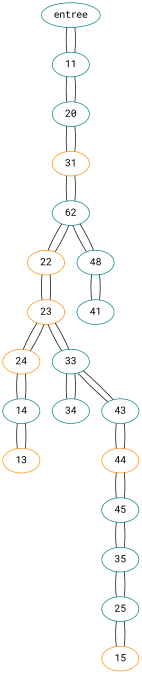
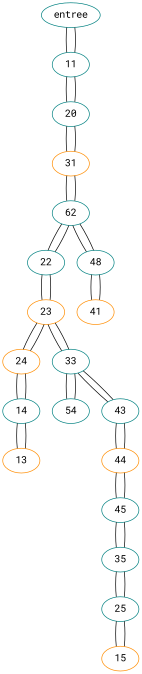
node "22": color darkorange -> teal
node "41": color teal -> darkorange
node "34": label "34" -> "54"
